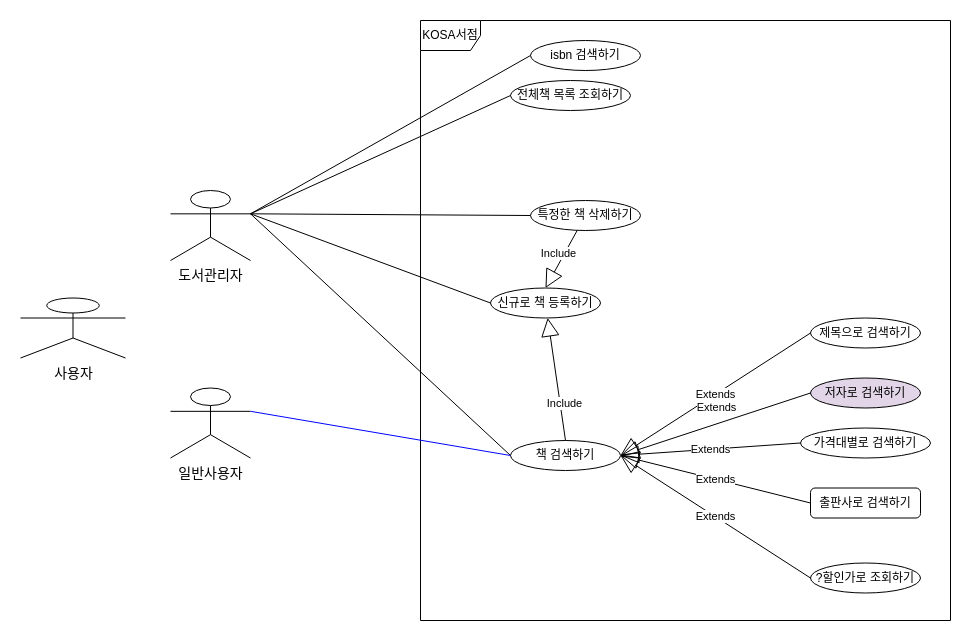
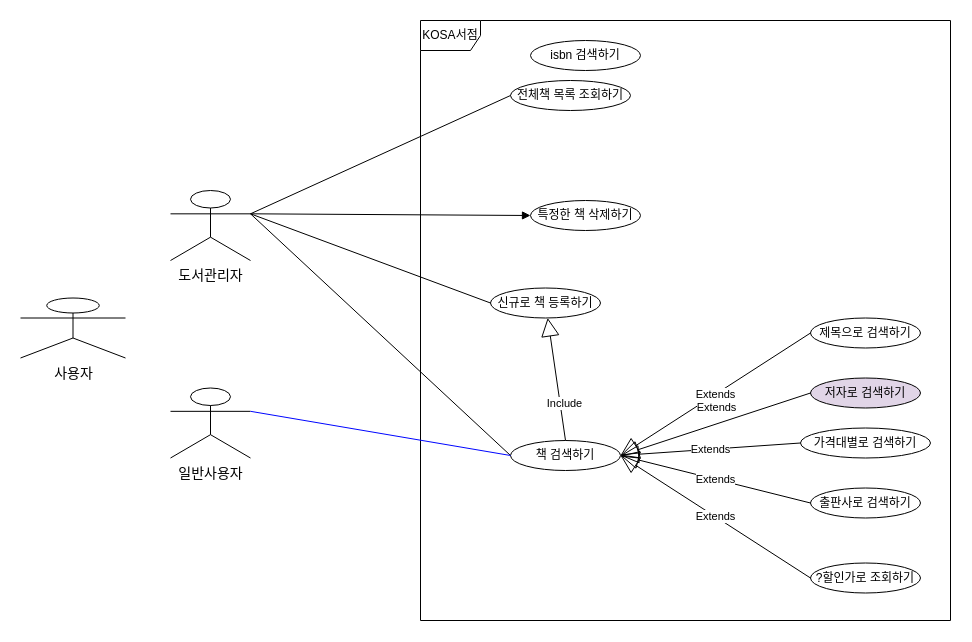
edge "isbn 검색하기" -- "도서관리자": removed
edge "특정한 책 삭제하기" -- "도서관리자": arrowhead none -> block
edge "특정한 책 삭제하기" -> "신규로 책 등록하기": removed, label "Include"
node "출판사로 검색하기": shape rounded rectangle -> ellipse
